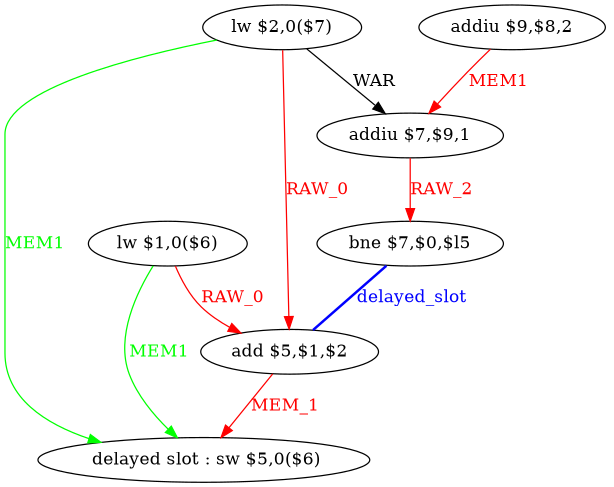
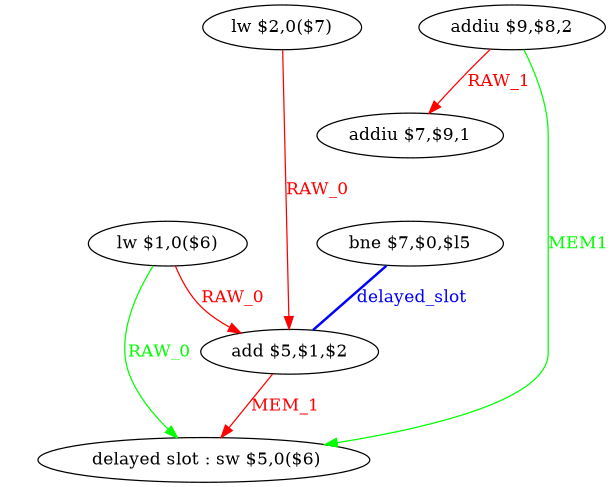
edge "lw $2,0($7)" -> "addiu $7,$9,1": removed, label "WAR"
edge "addiu $9,$8,2" -> "addiu $7,$9,1": label "MEM1" -> "RAW_1"
edge "addiu $7,$9,1" -> "bne $7,$0,$l5": removed, label "RAW_2"
edge "lw $2,0($7)" -> "delayed slot : sw $5,0($6)": now "addiu $9,$8,2" -> "delayed slot : sw $5,0($6)"
edge "lw $1,0($6)" -> "delayed slot : sw $5,0($6)": label "MEM1" -> "RAW_0"
